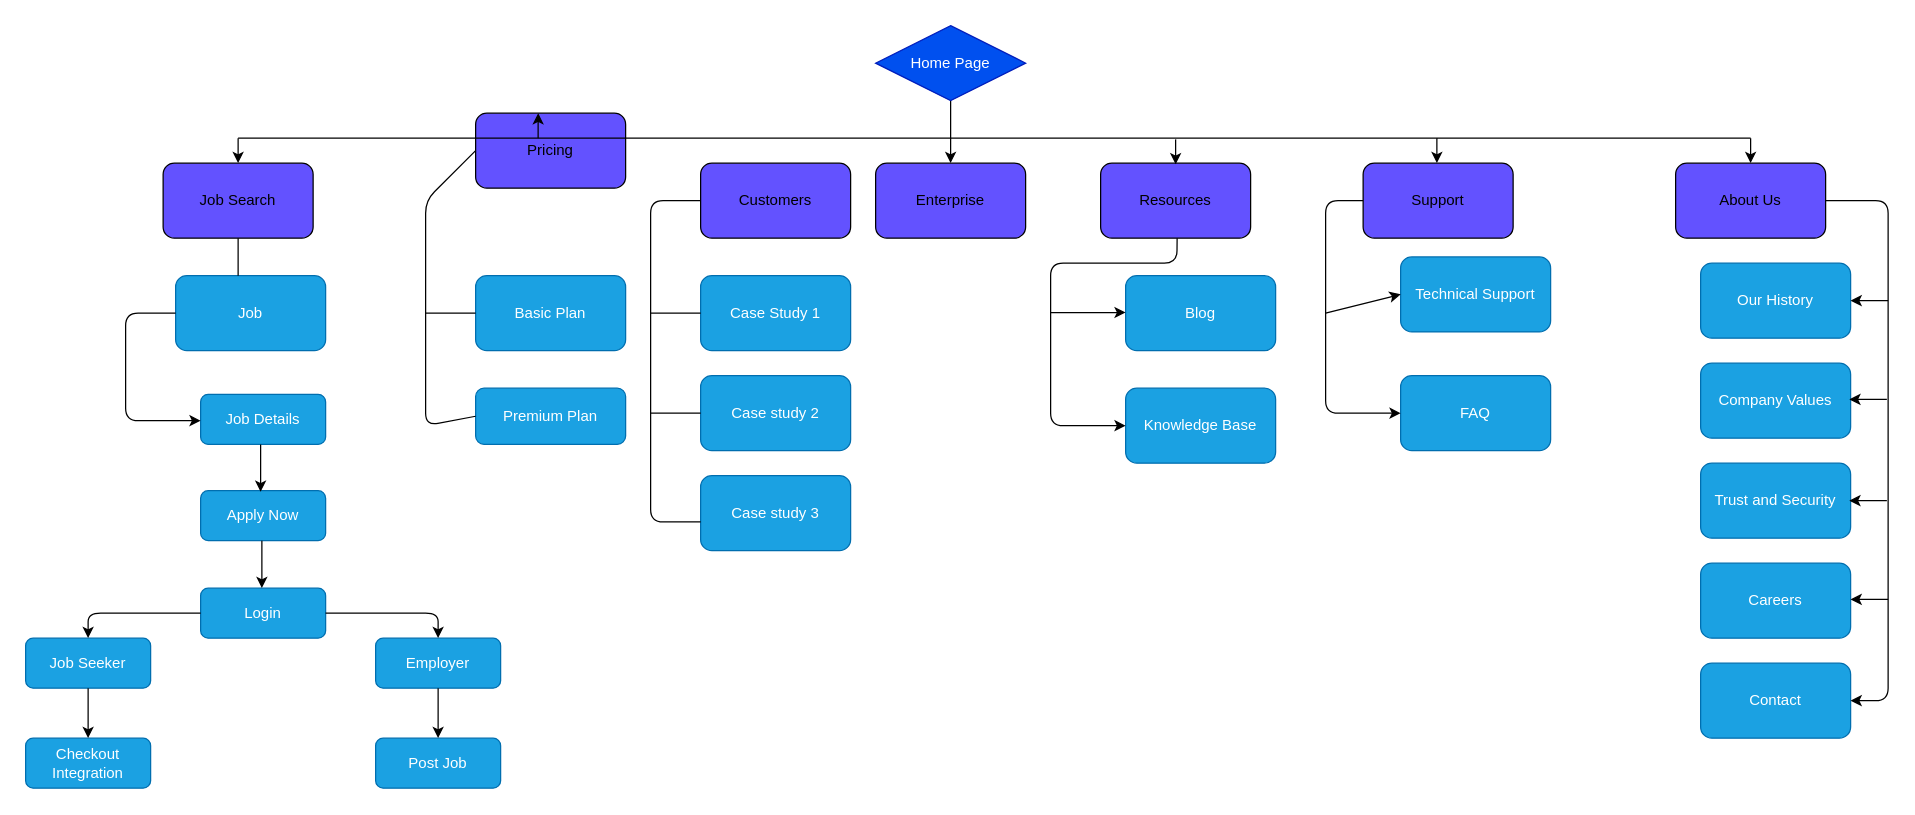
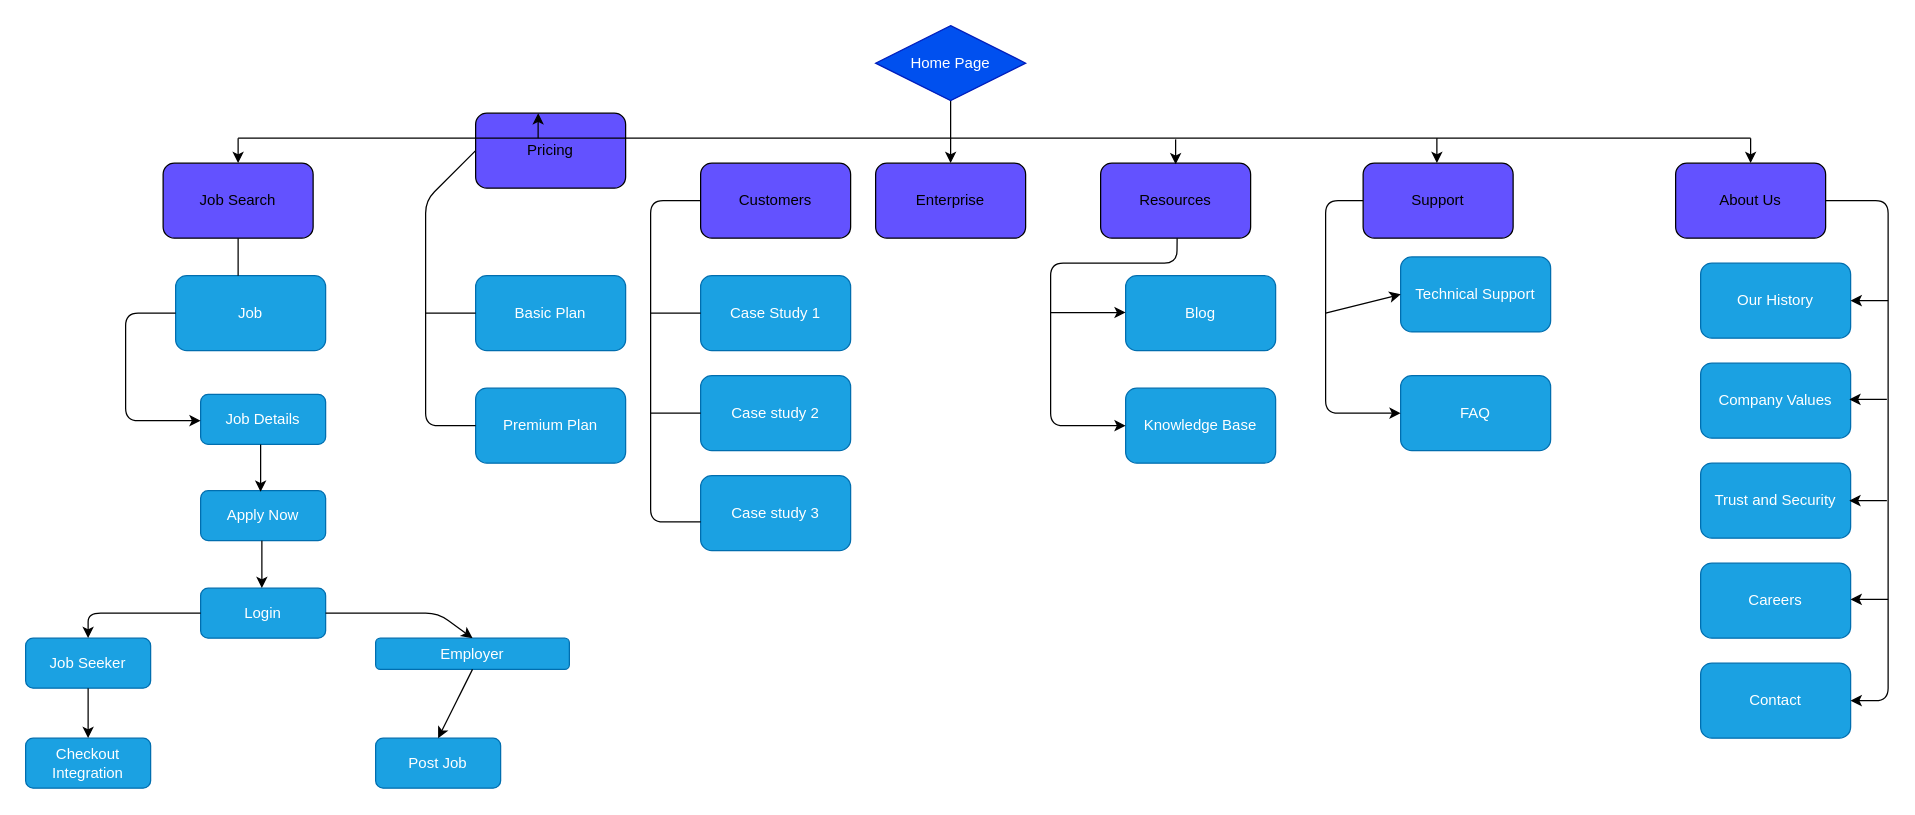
node "Premium Plan": size 150x56 -> 150x75
node "Employer": size 125x50 -> 194x31
